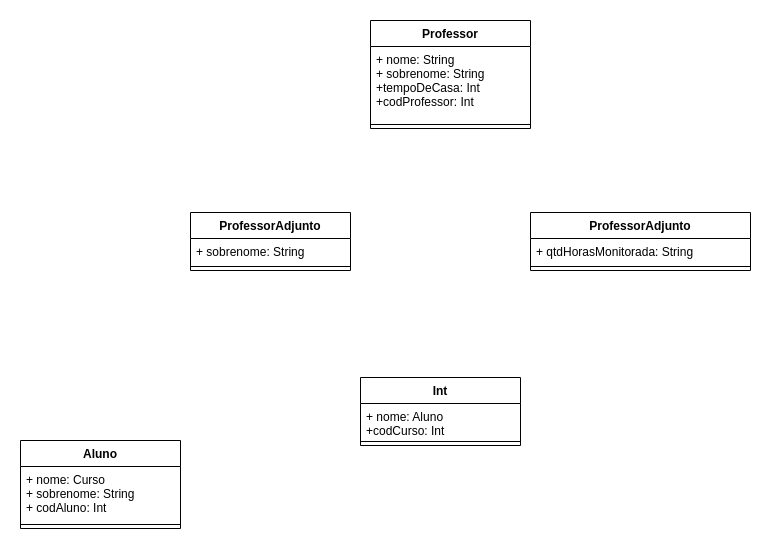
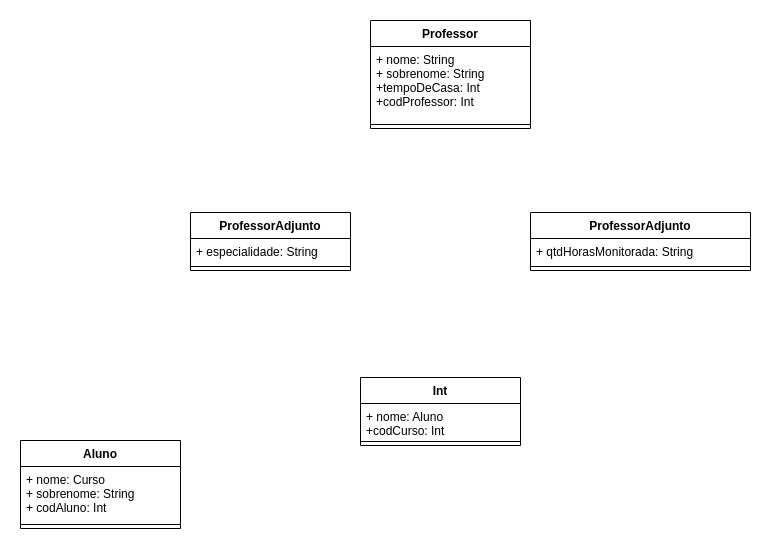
node "+ sobrenome: String": label "+ sobrenome: String" -> "+ especialidade: String"
